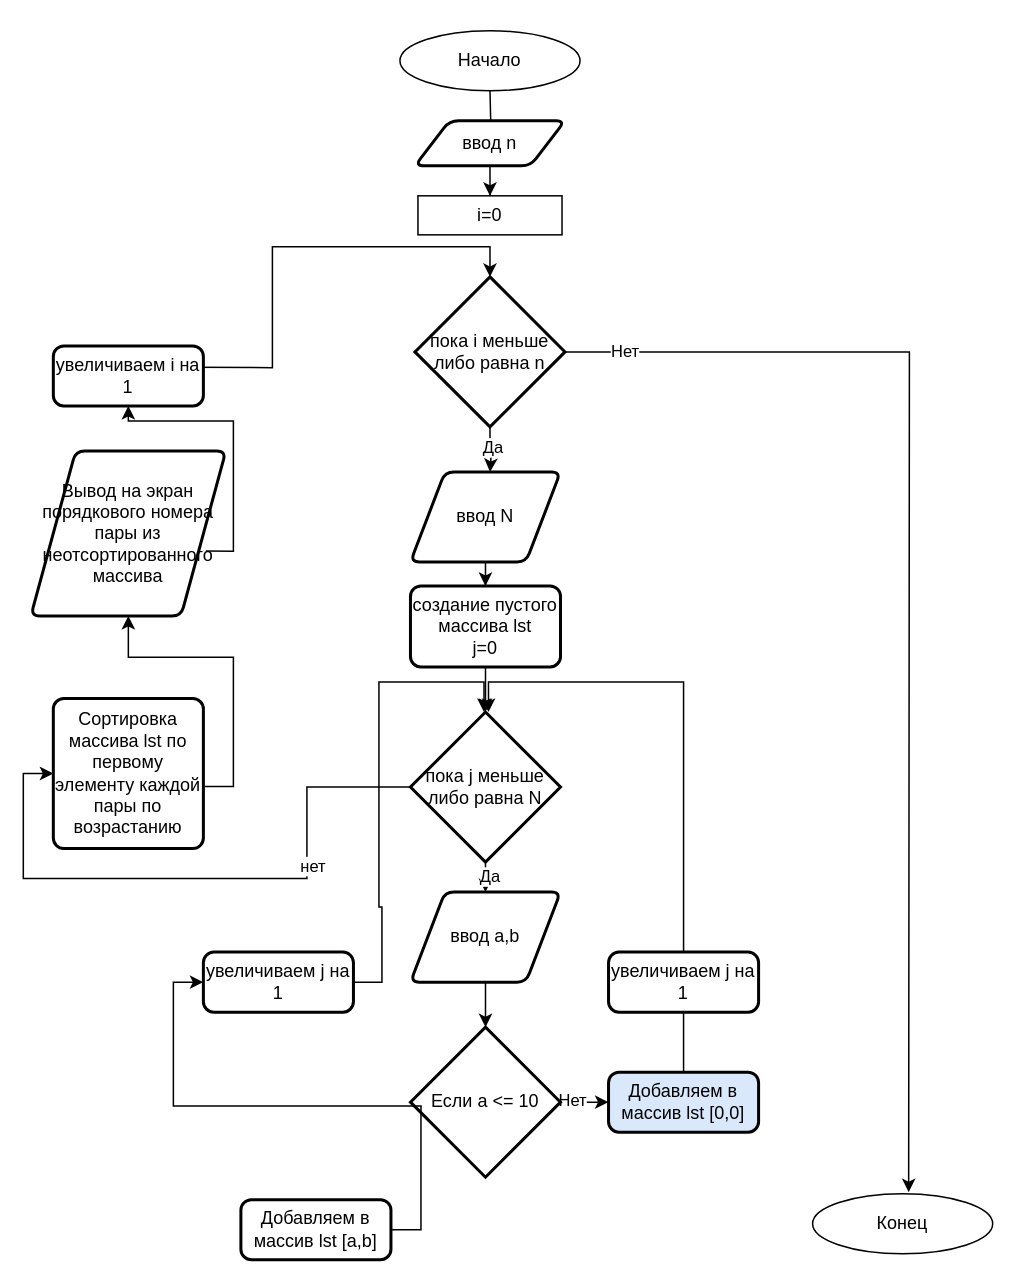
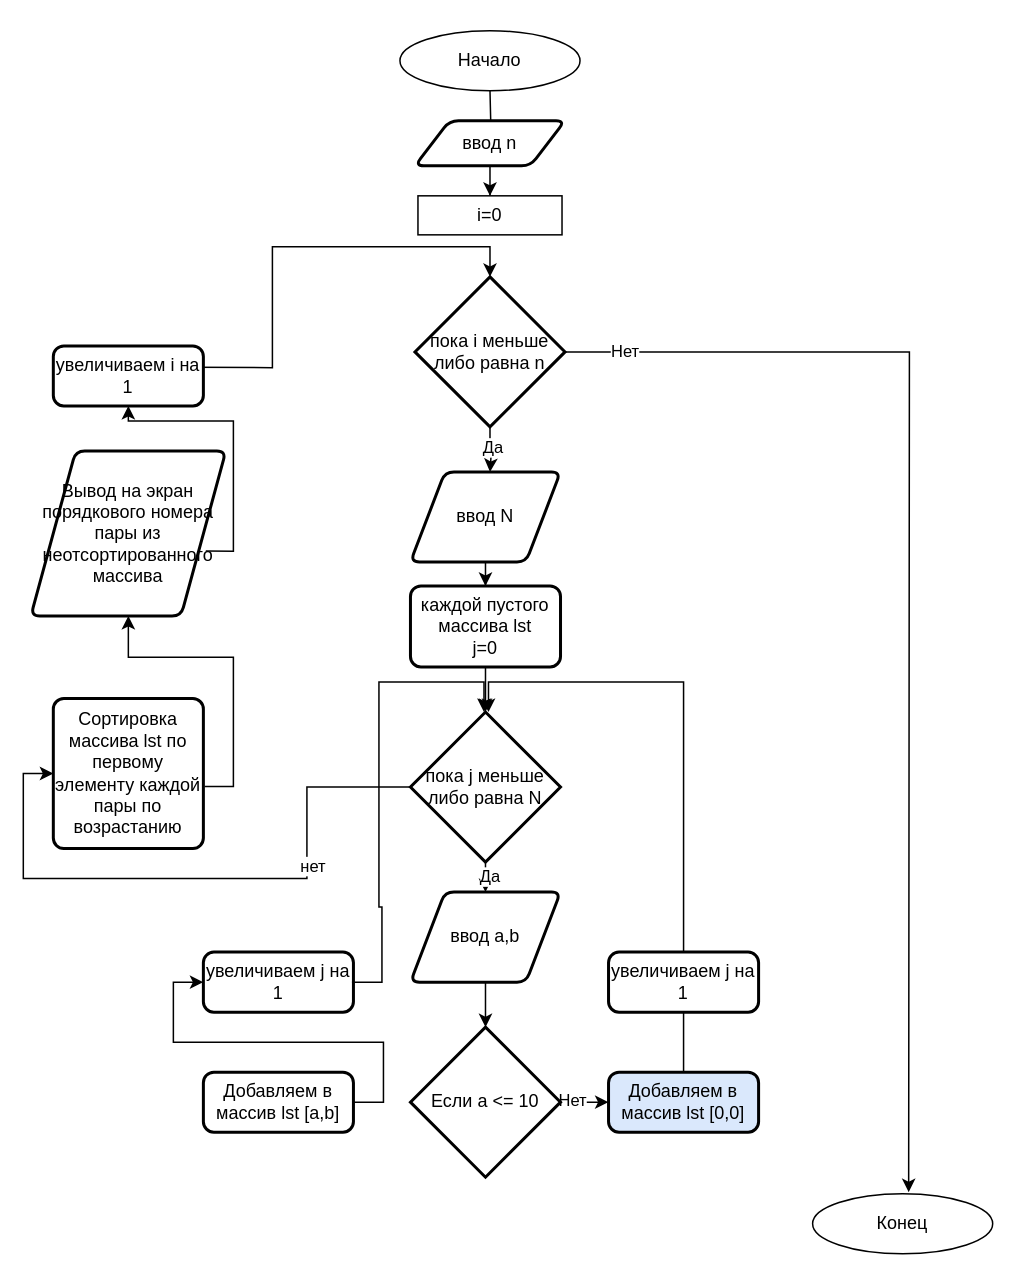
node "создание пустого массива lst j=0": label "создание пустого массива lst j=0" -> "каждой пустого массива lst j=0"
node "Добавляем в массив lst [a,b]": moved (316, 1229) -> (278, 1102)
